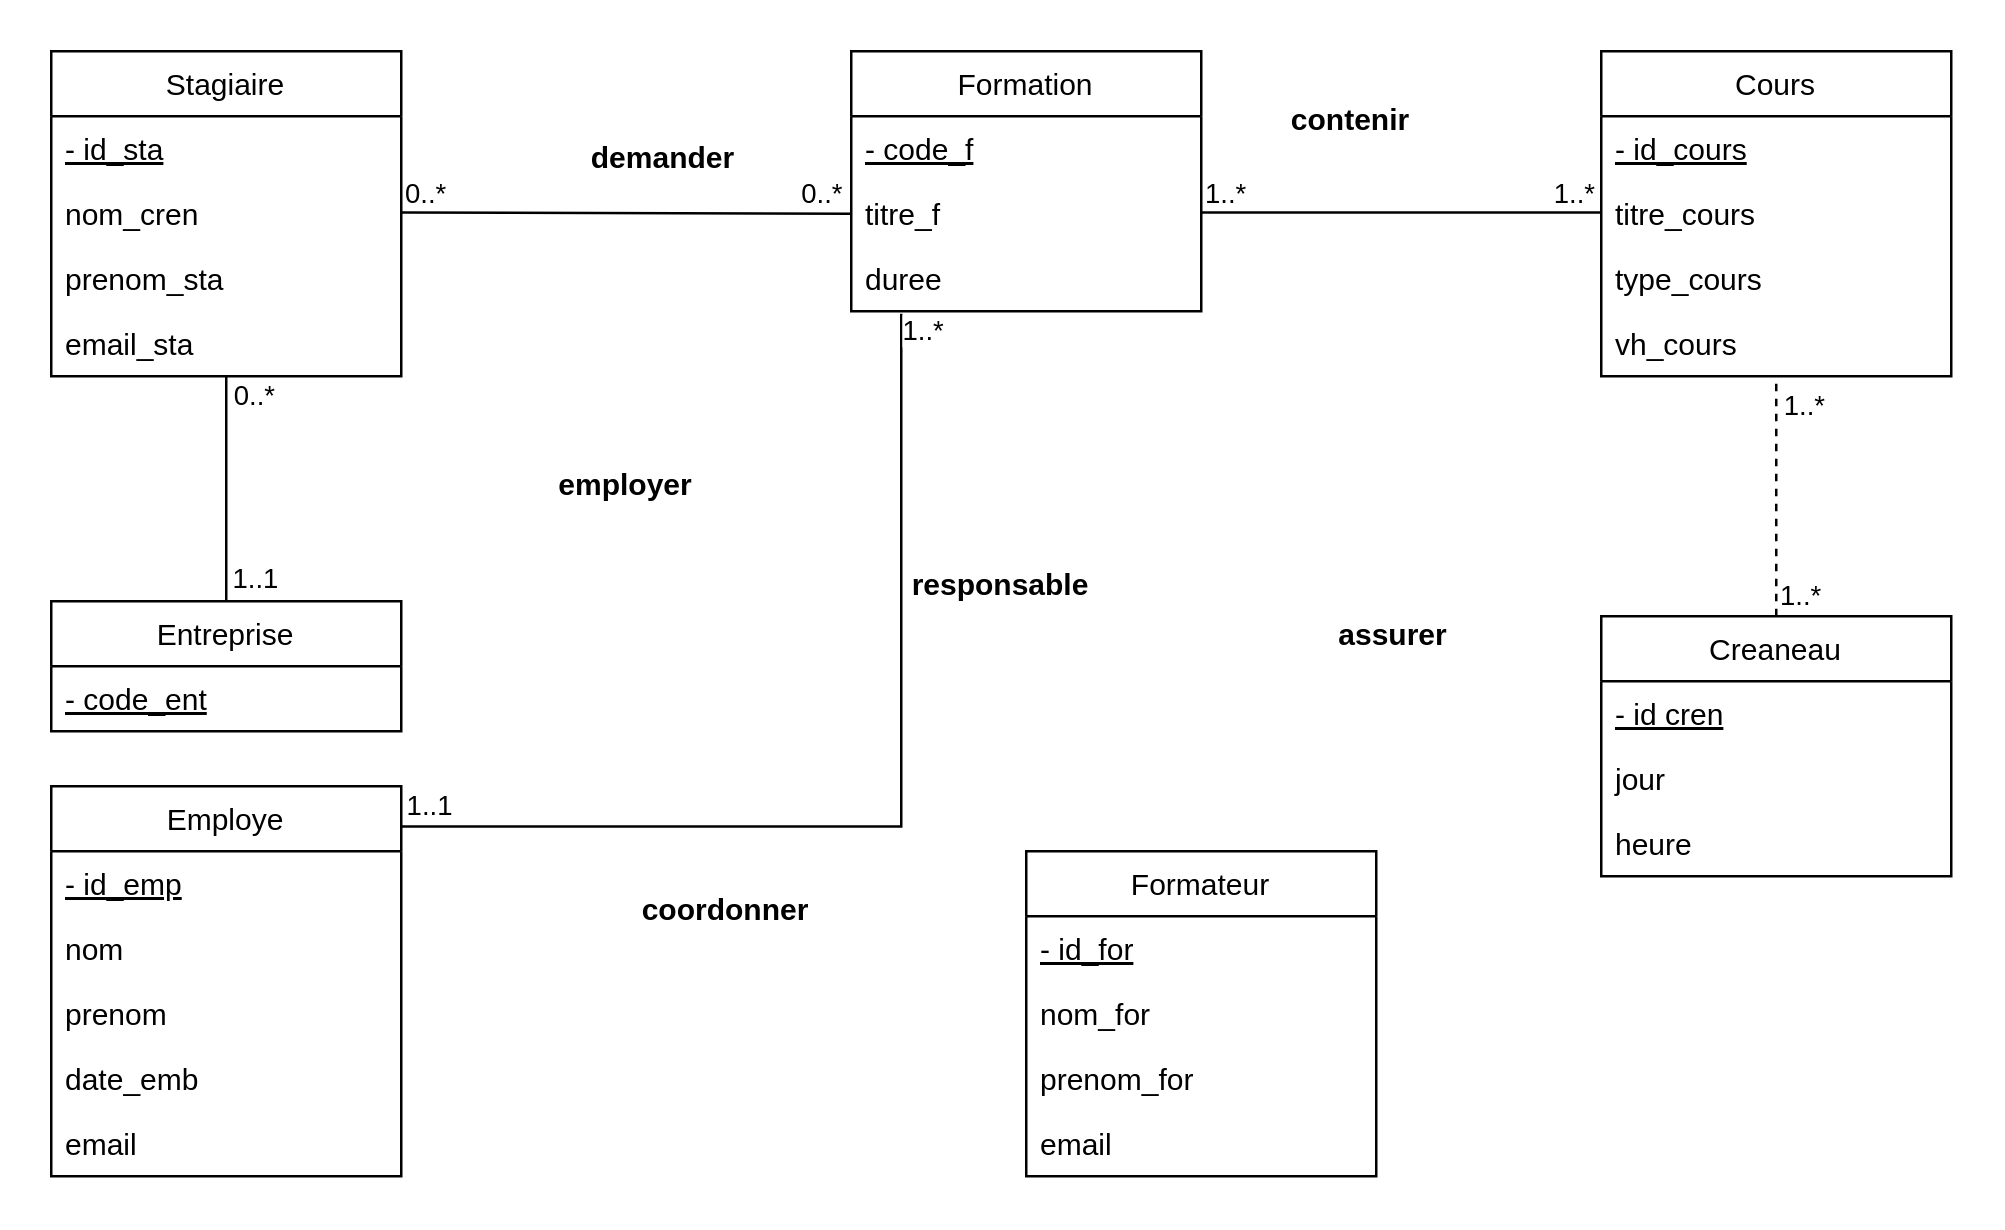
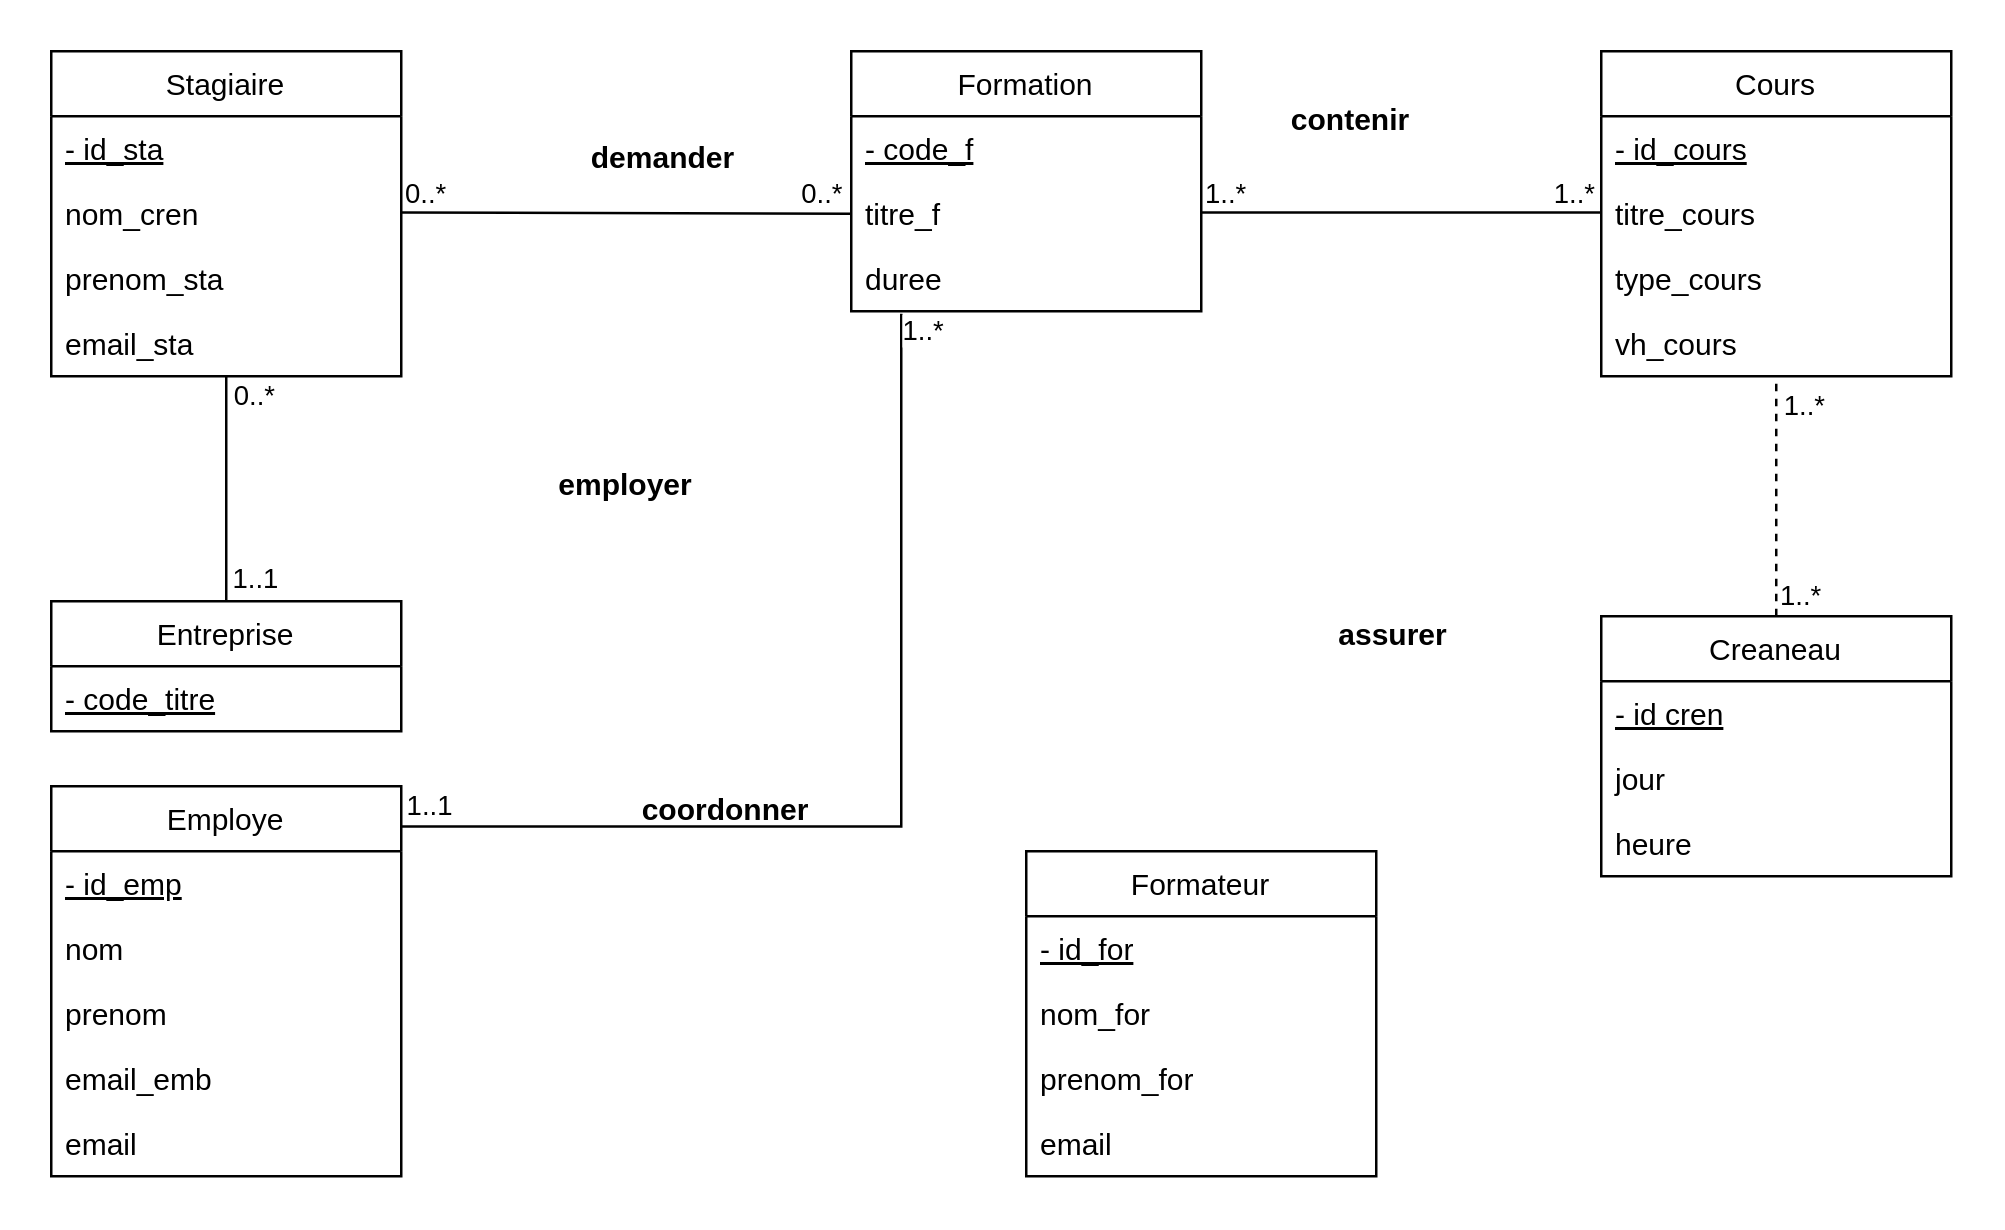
node "responsable": removed
node "- code_ent": label "- code_ent" -> "- code_titre"
node "coordonner": moved (726, 909) -> (726, 809)
node "date_emb": label "date_emb" -> "email_emb"
